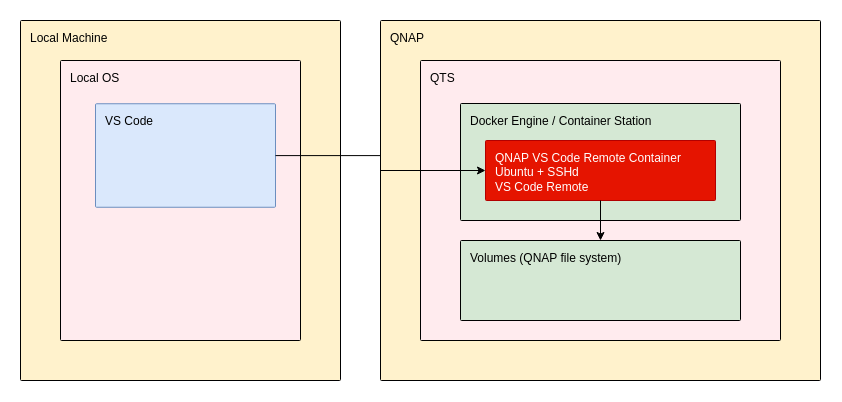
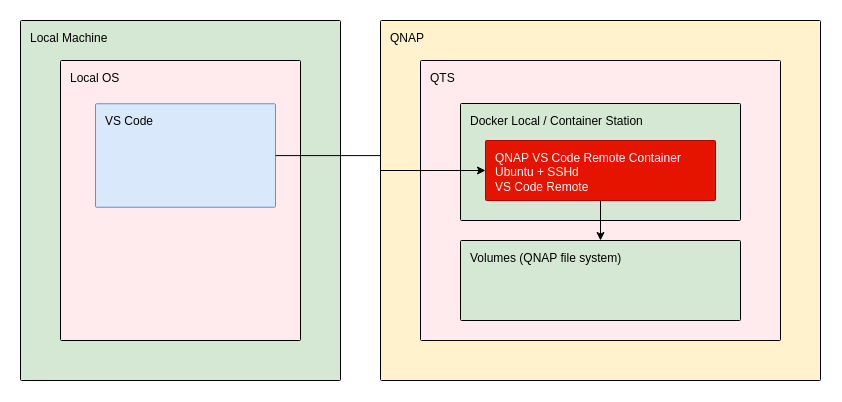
node "Local Machine": fillcolor #fff2cc -> #d5e8d4
node "Docker Engine / Container Station": label "Docker Engine / Container Station" -> "Docker Local / Container Station"
